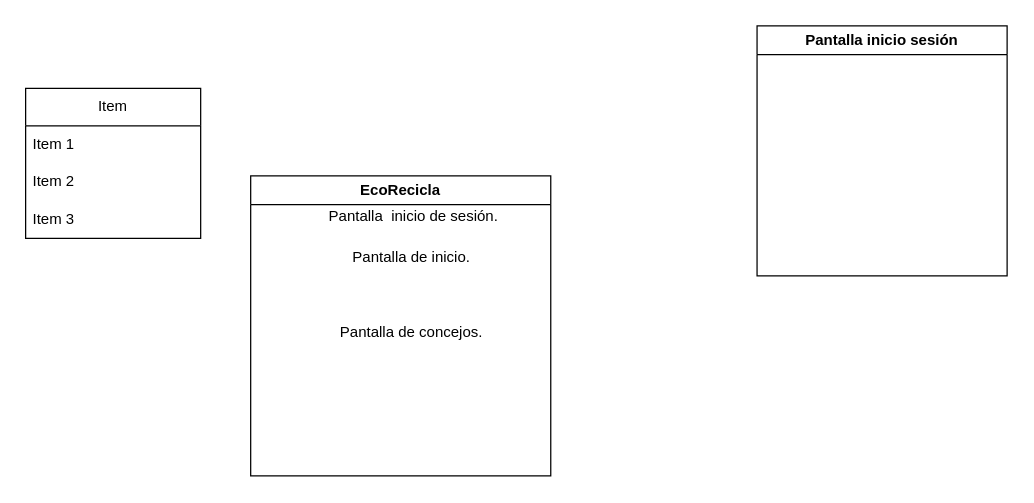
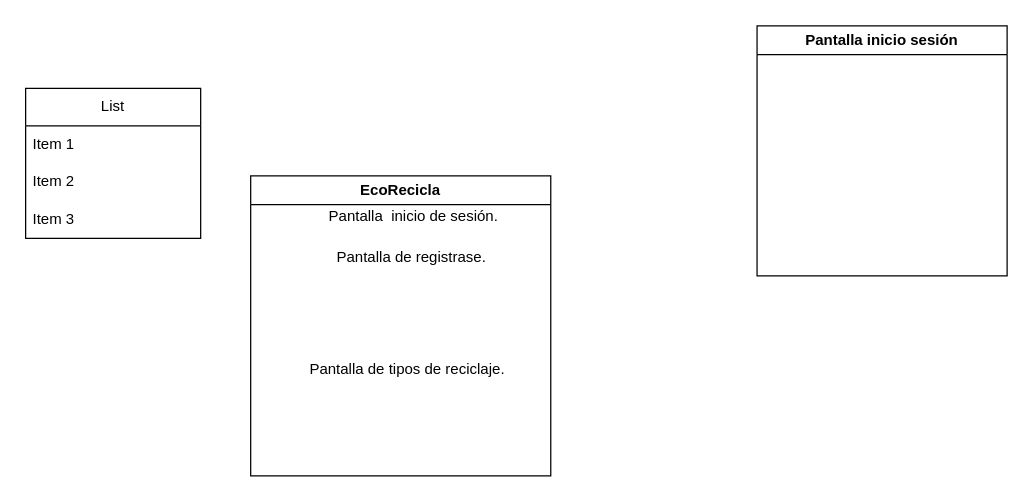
node "Item": label "Item" -> "List"
node "Pantalla de inicio.": label "Pantalla de inicio." -> "Pantalla de registrase."
node "Pantalla de concejos.": removed
node "Pantalla de tipos de reciclaje.": added
